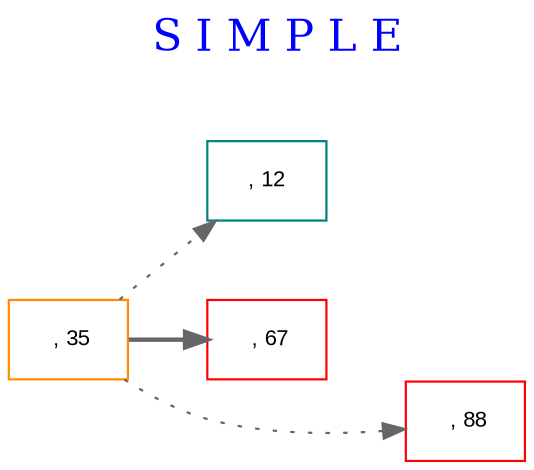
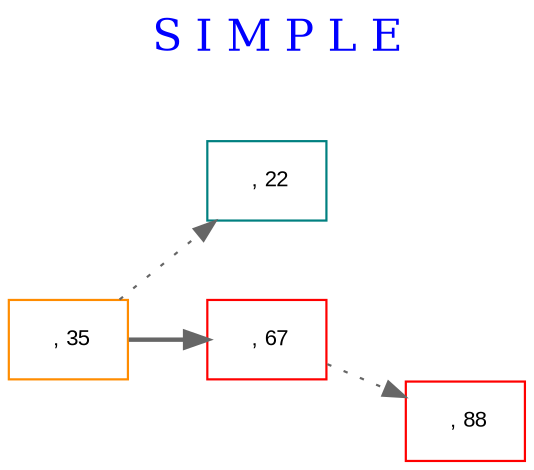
node ", 12": label ", 12" -> ", 22"
edge ", 35" -> ", 88": now ", 67" -> ", 88"
